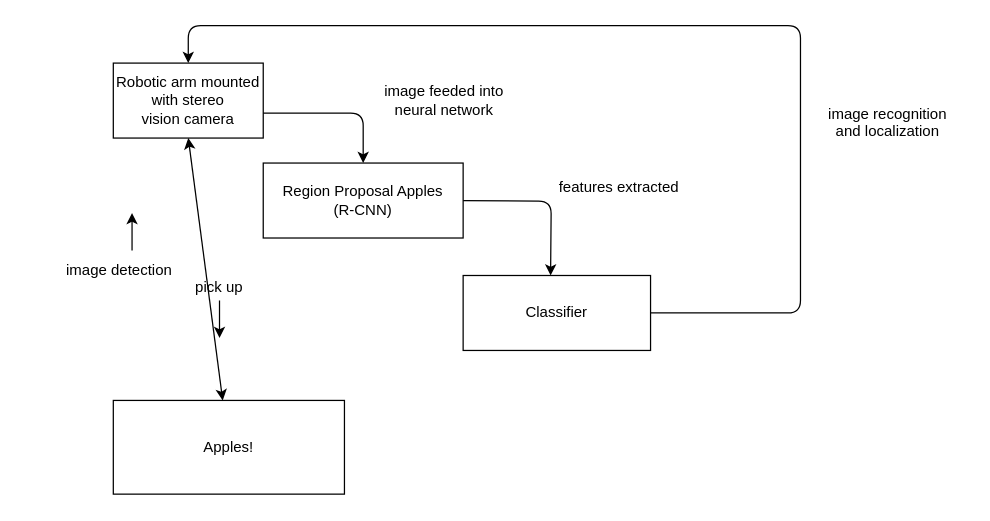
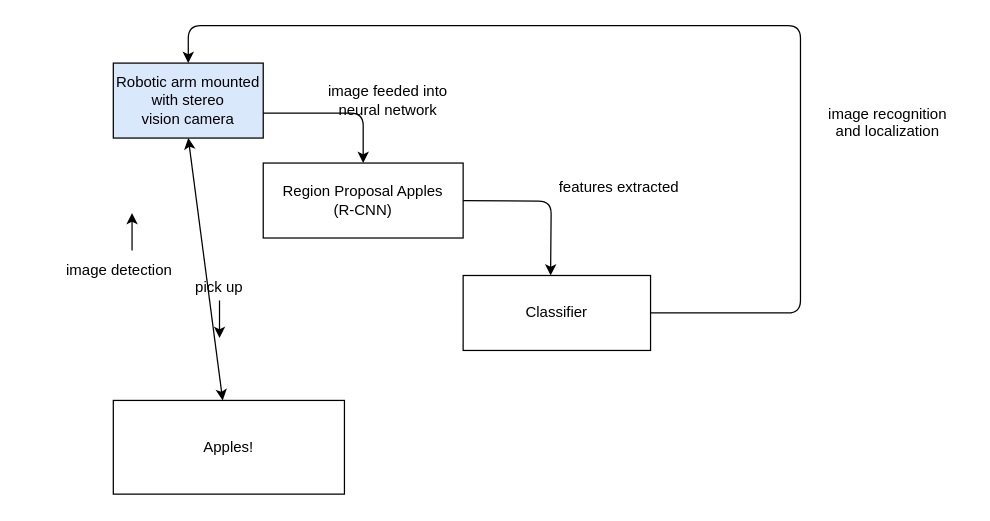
node "Robotic arm mounted with stereo vision camera": fillcolor #ffffff -> #dae8fc
node "image feeded into neural network": moved (444, 101) -> (388, 101)
